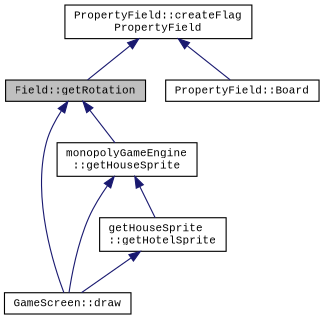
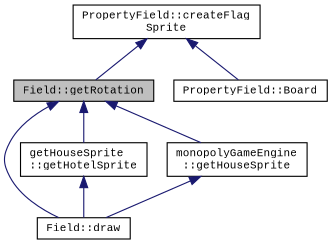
node "PropertyField::createFlag PropertyField": label "PropertyField::createFlag PropertyField" -> "PropertyField::createFlag Sprite"
edge "getHouseSprite ::getHotelSprite" -> "monopolyGameEngine ::getHouseSprite": now "getHouseSprite ::getHotelSprite" -> "Field::getRotation"
node "GameScreen::draw": label "GameScreen::draw" -> "Field::draw"
